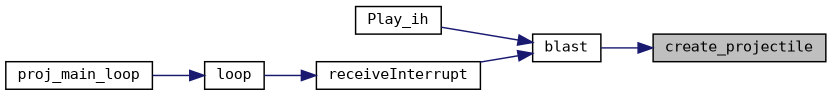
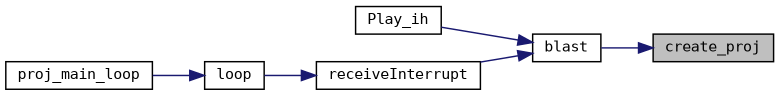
node "create_projectile": label "create_projectile" -> "create_proj"
